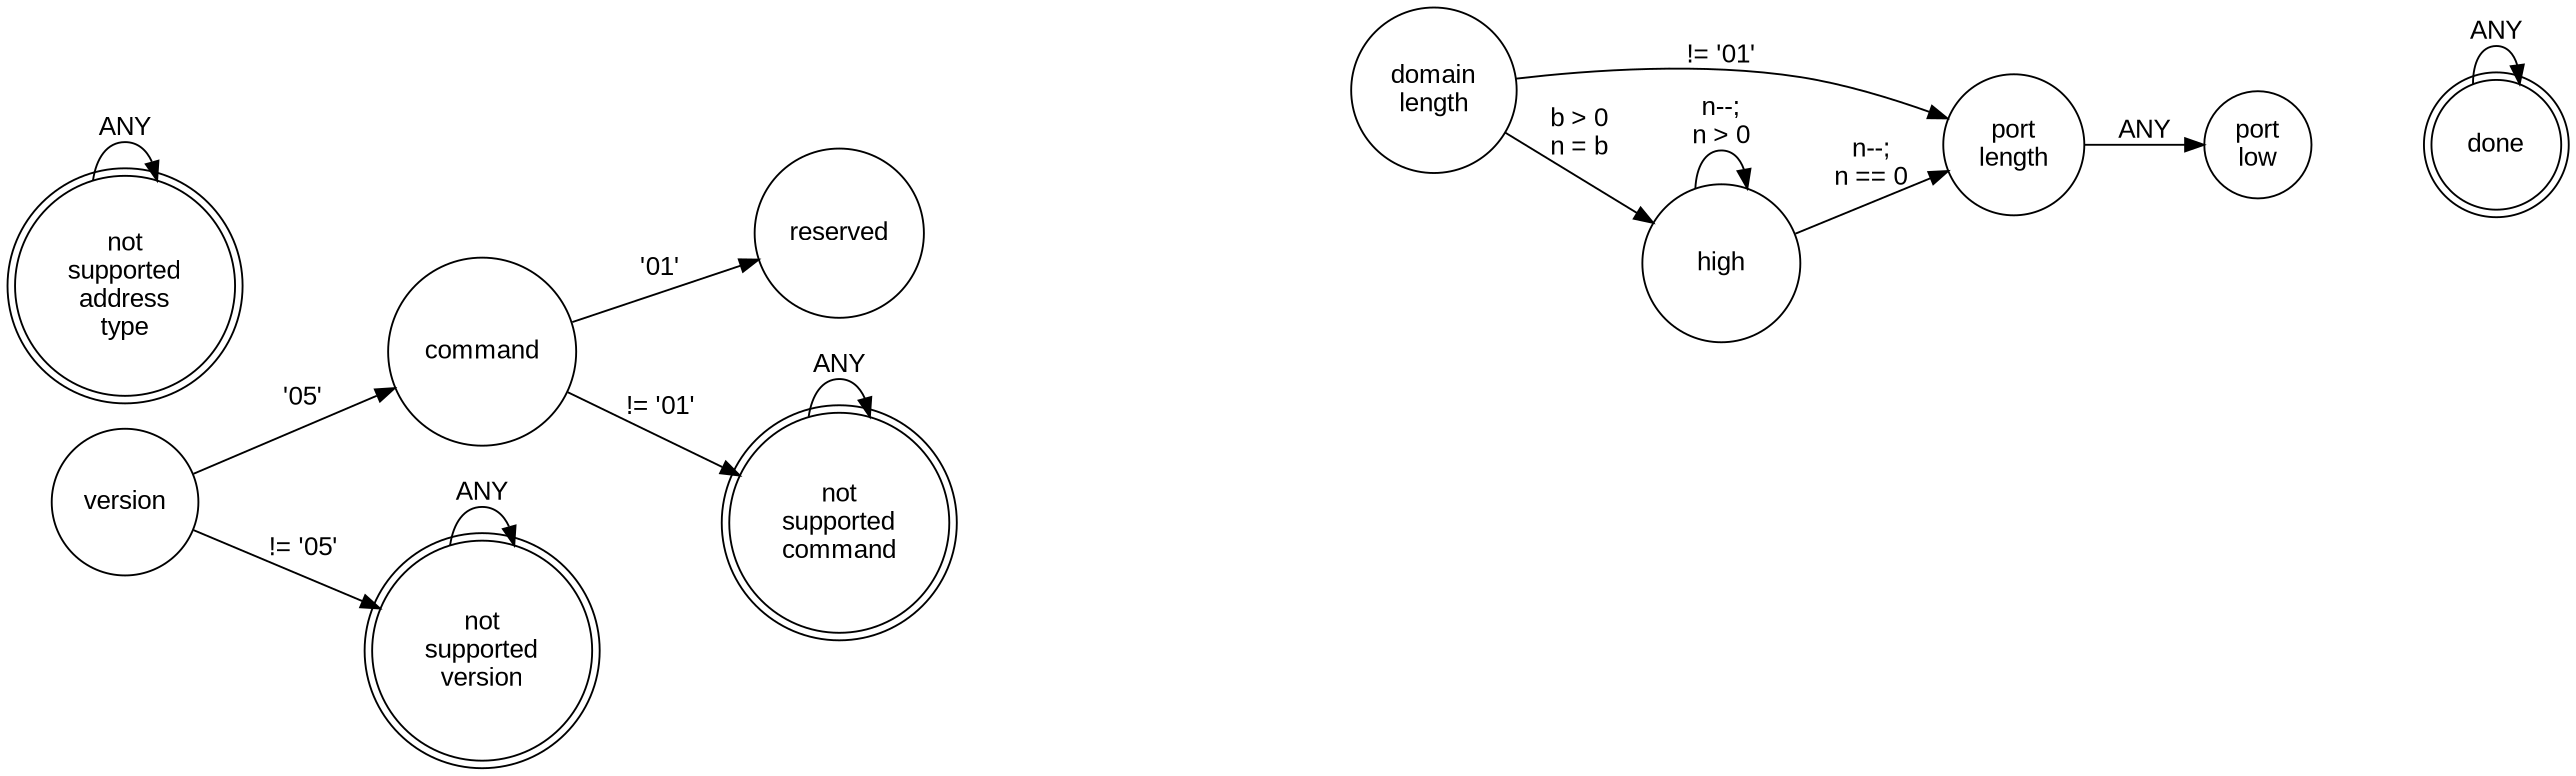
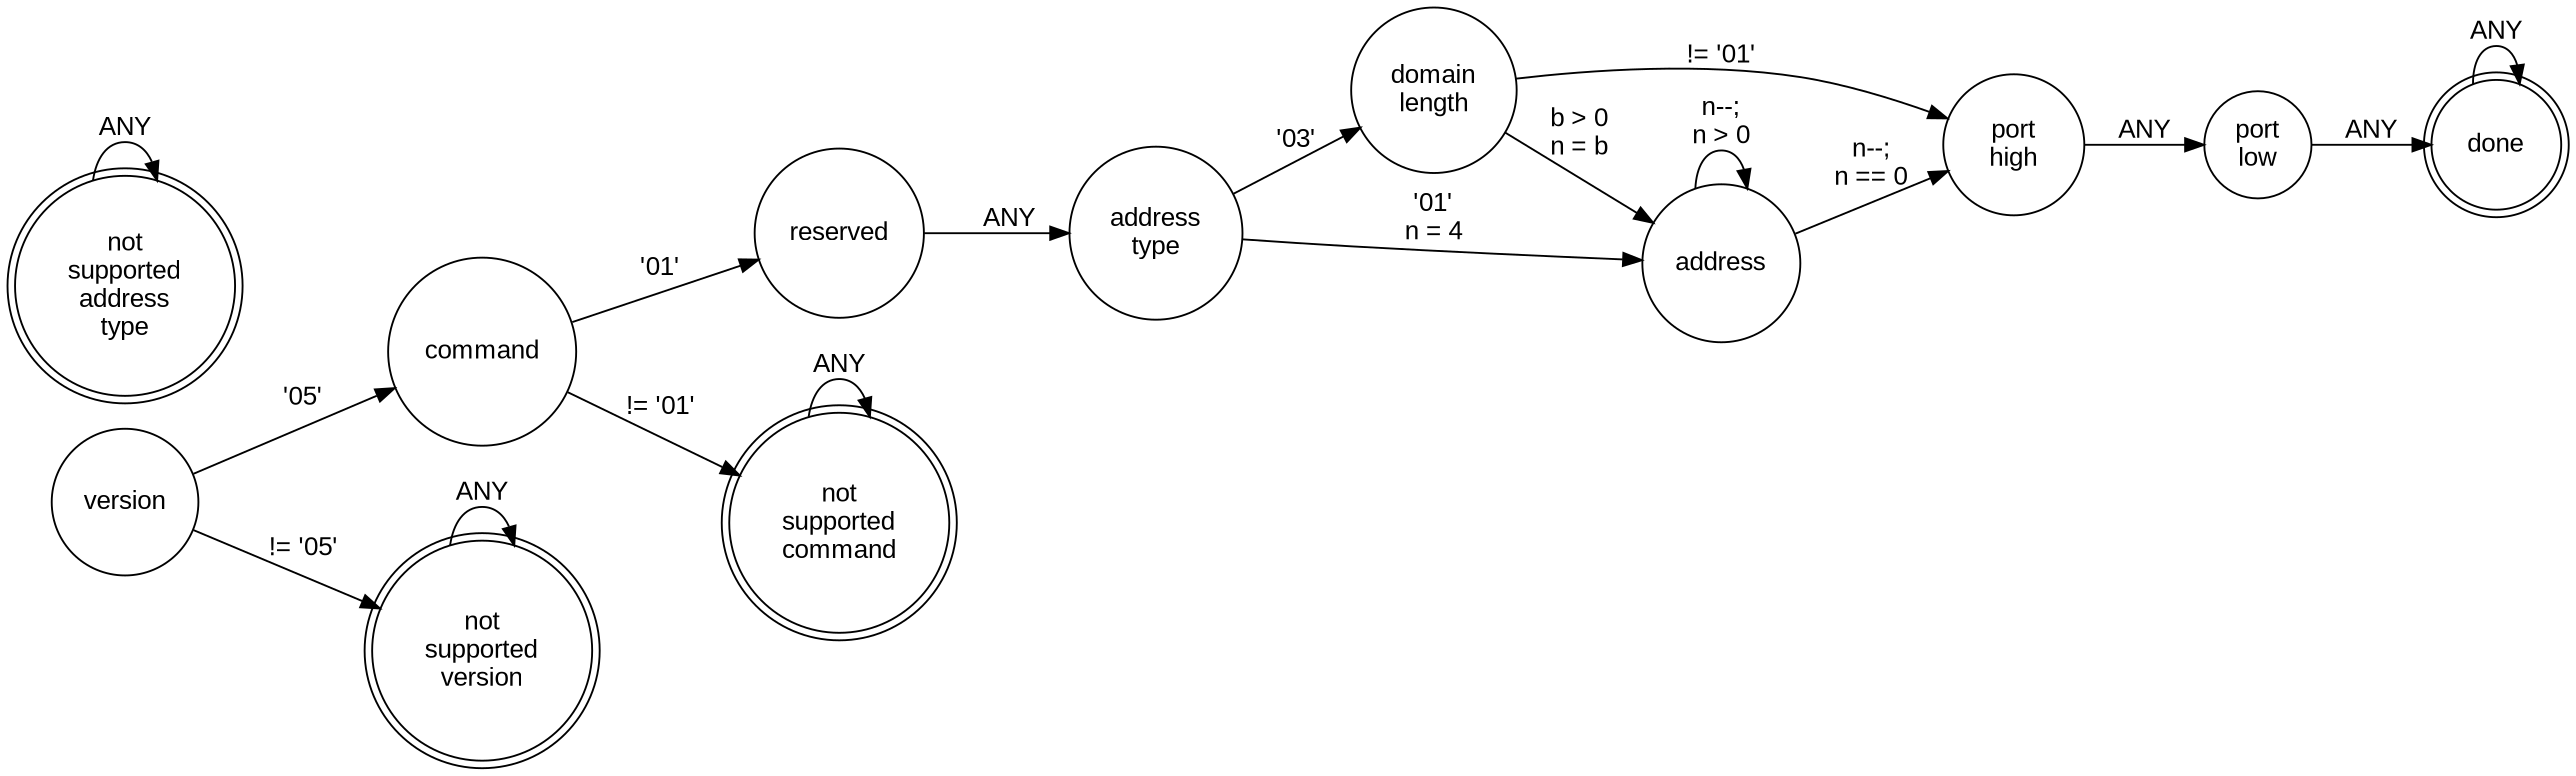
node "port length": label "port length" -> "port high"
edge "port low" -> "done": added, label "ANY"
node "address type": added
node "high": label "high" -> "address"
